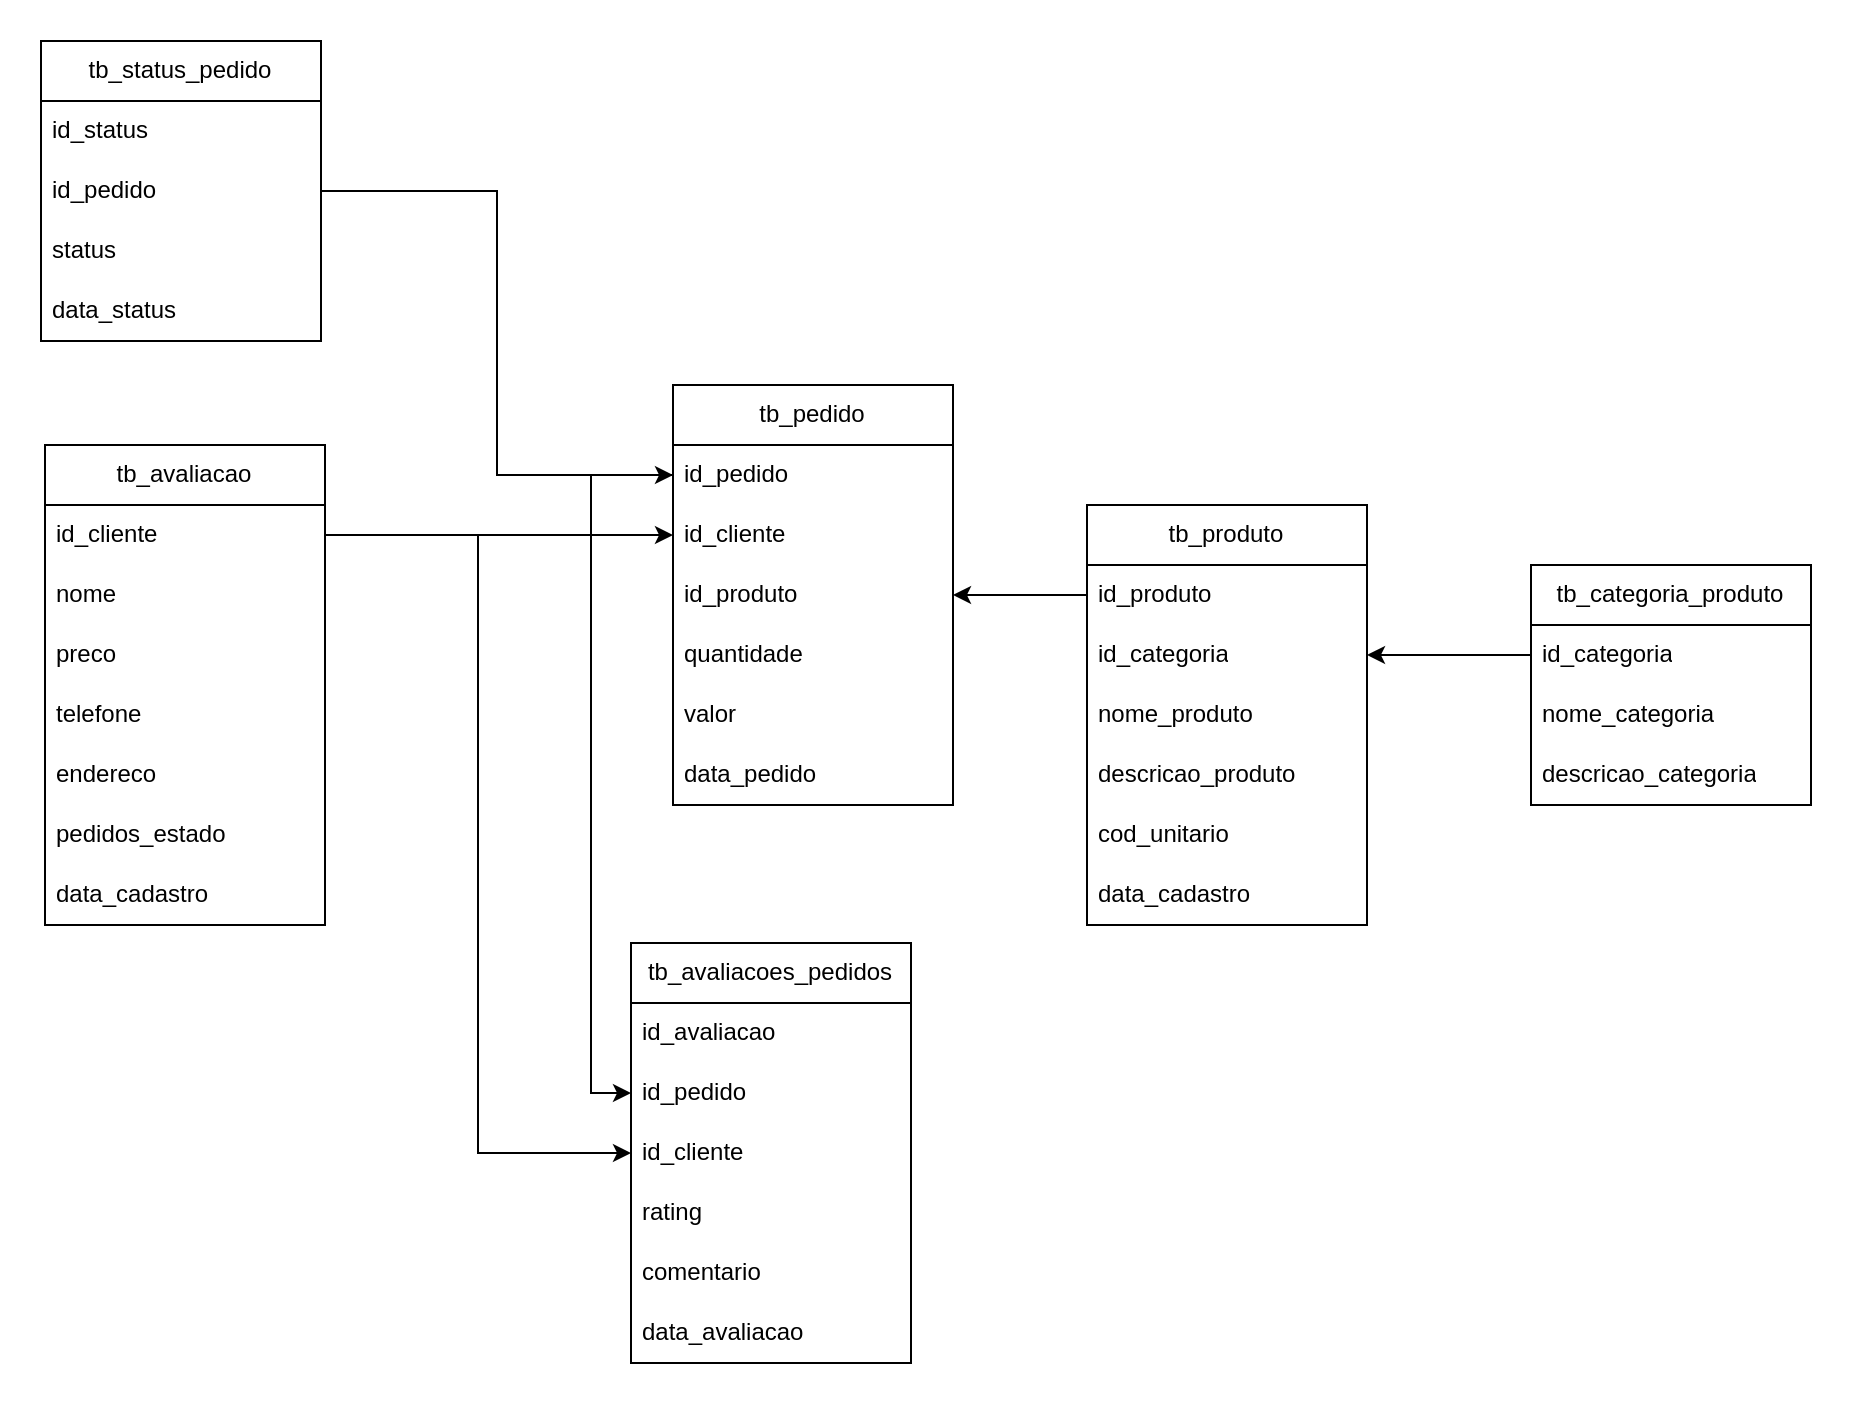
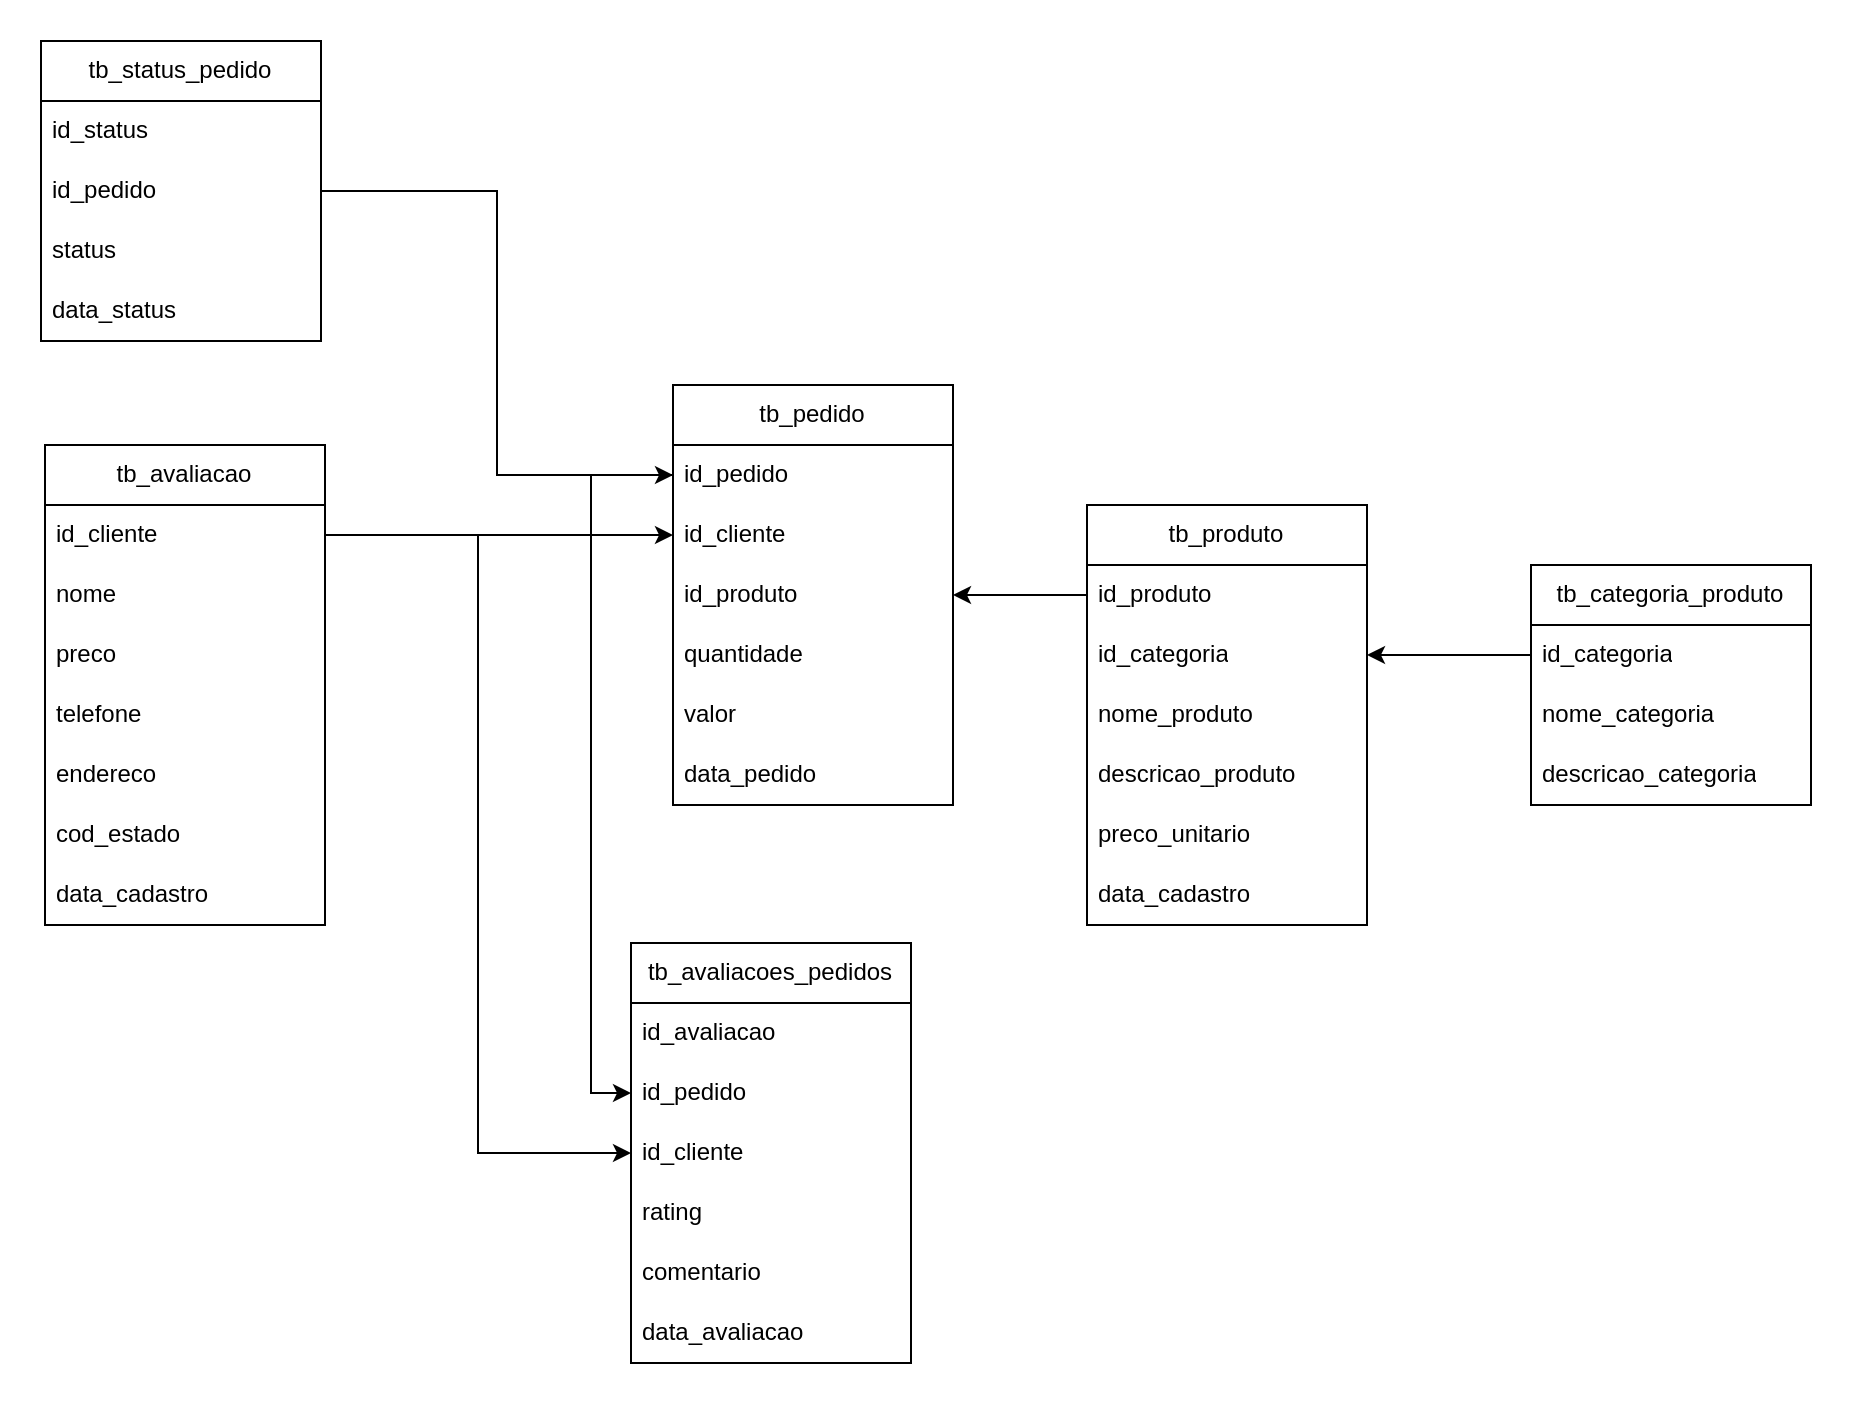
node "pedidos_estado": label "pedidos_estado" -> "cod_estado"
node "cod_unitario": label "cod_unitario" -> "preco_unitario"
